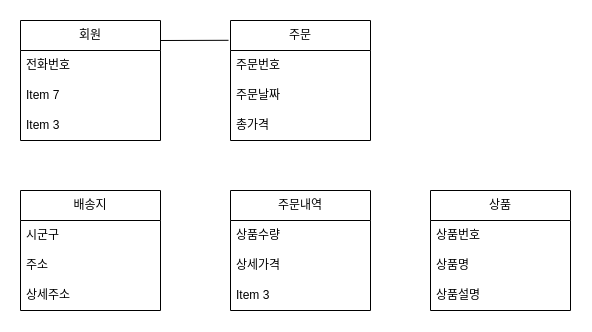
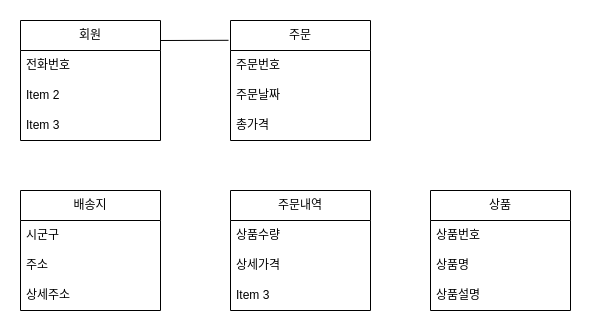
node "Item 7": label "Item 7" -> "Item 2"
